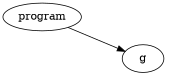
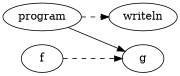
node "writeln": added
node "f": added
